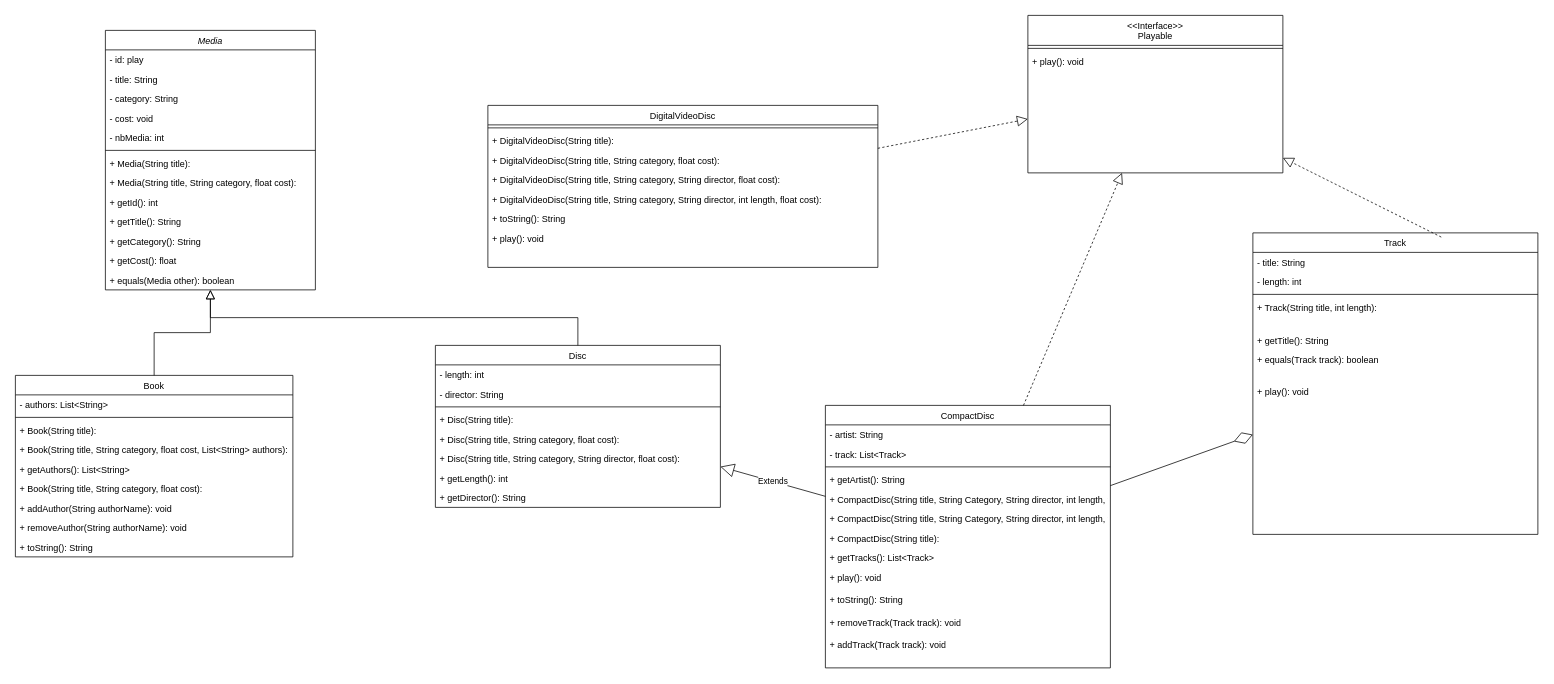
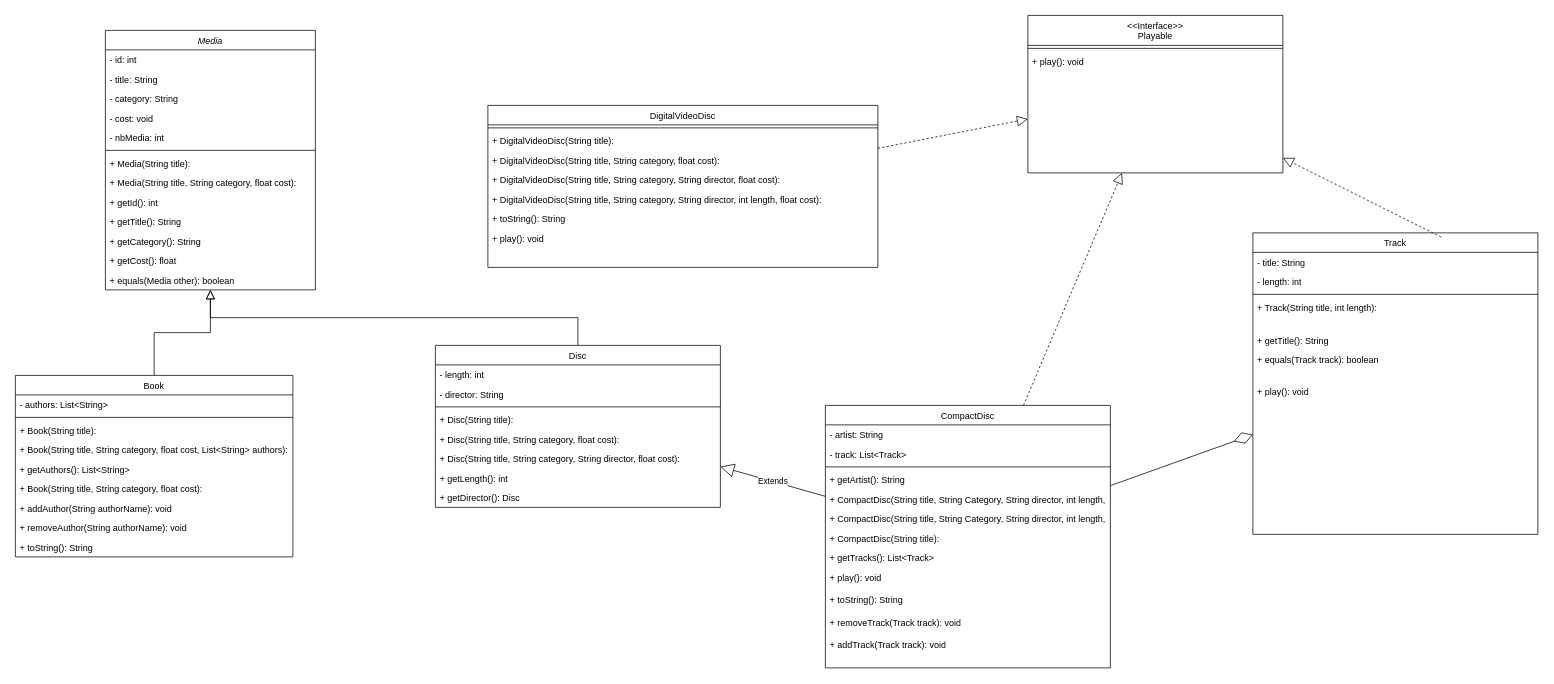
node "- id: play": label "- id: play" -> "- id: int"
node "+ getDirector(): String": label "+ getDirector(): String" -> "+ getDirector(): Disc"
